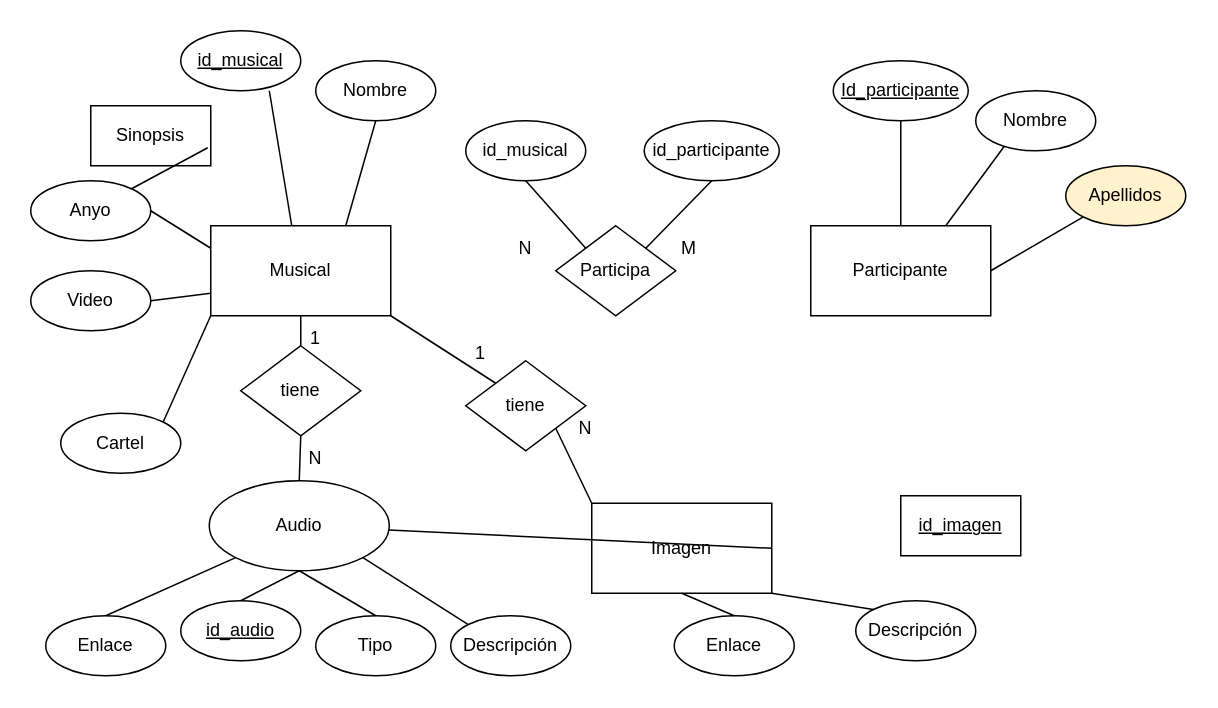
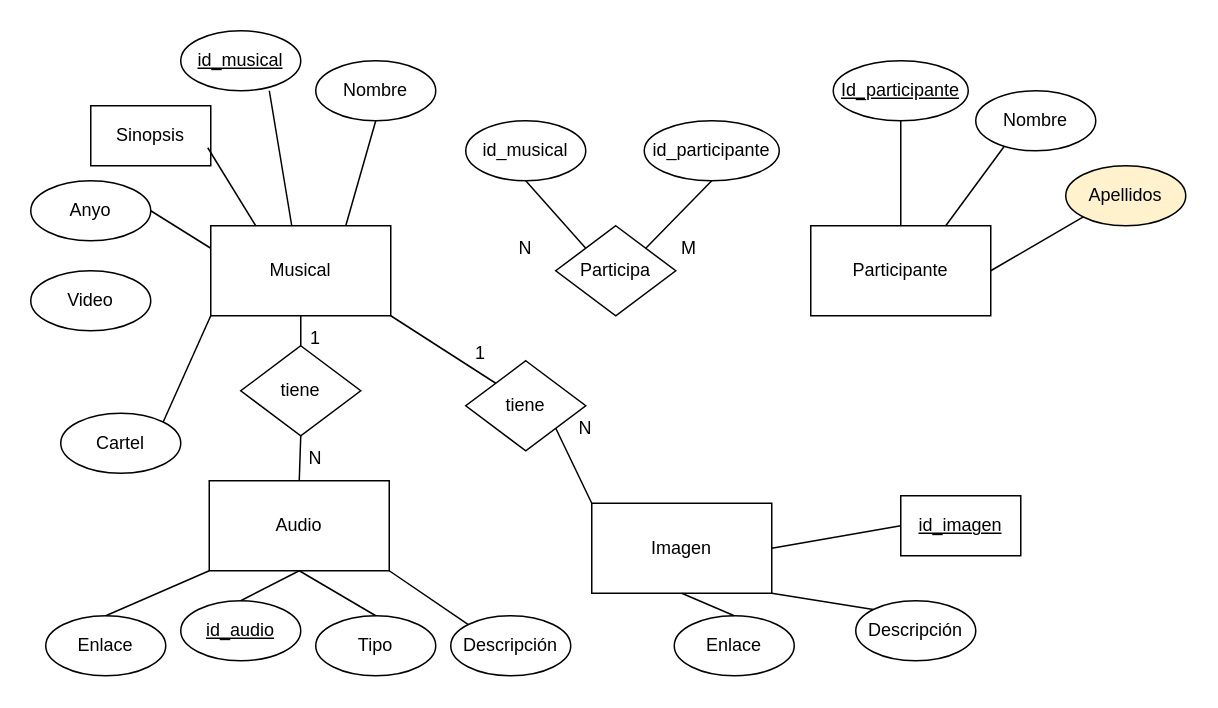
edge "Sinopsis" -- "Anyo": now "Sinopsis" -- "Musical"
edge "Musical" -- "Video": removed
node "Audio": shape ellipse -> rectangle
edge "Audio" -- "Imagen": now "id_imagen" -- "Imagen"
